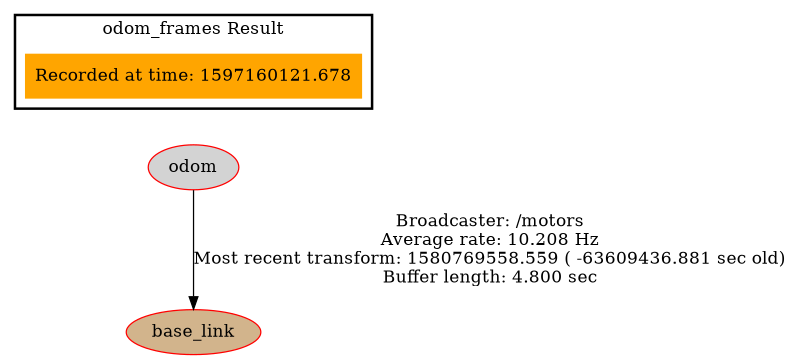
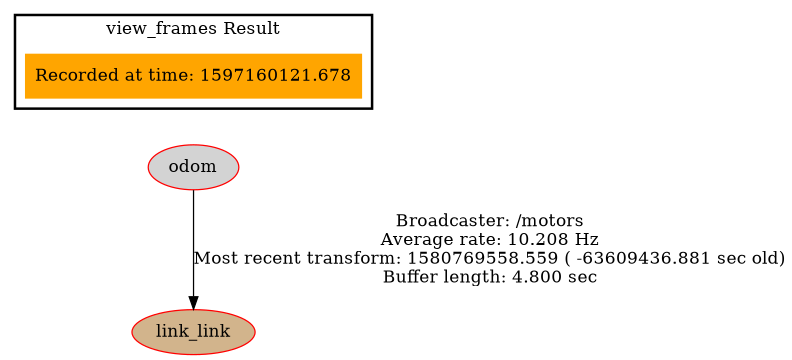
cluster "odom_frames Result": label "odom_frames Result" -> "view_frames Result"
node "base_link": label "base_link" -> "link_link"
